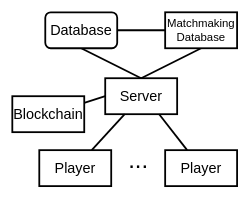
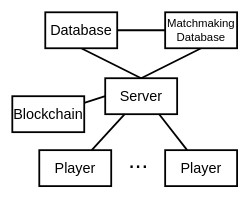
node "Database": shape rounded rectangle -> rectangle
